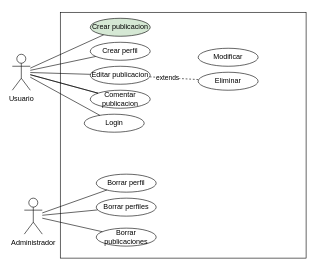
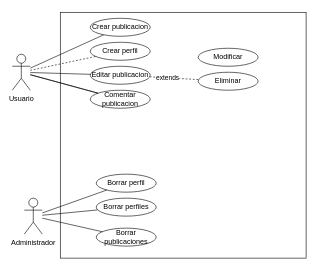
node "Crear publicacion": fillcolor #d5e8d4 -> #ffffff
edge "Crear perfil" -- "Usuario": style solid -> dashed
edge "Usuario" -- "Login": removed
node "Login": removed
